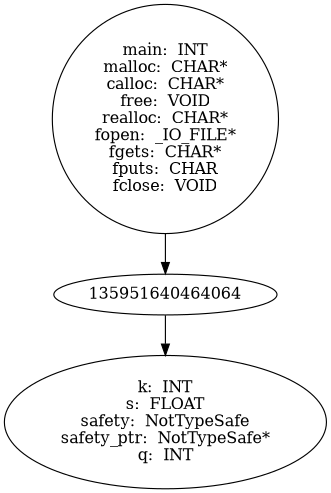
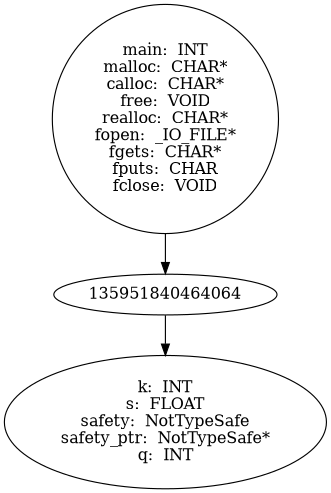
node "135951640464064": label "135951640464064" -> "135951840464064"
